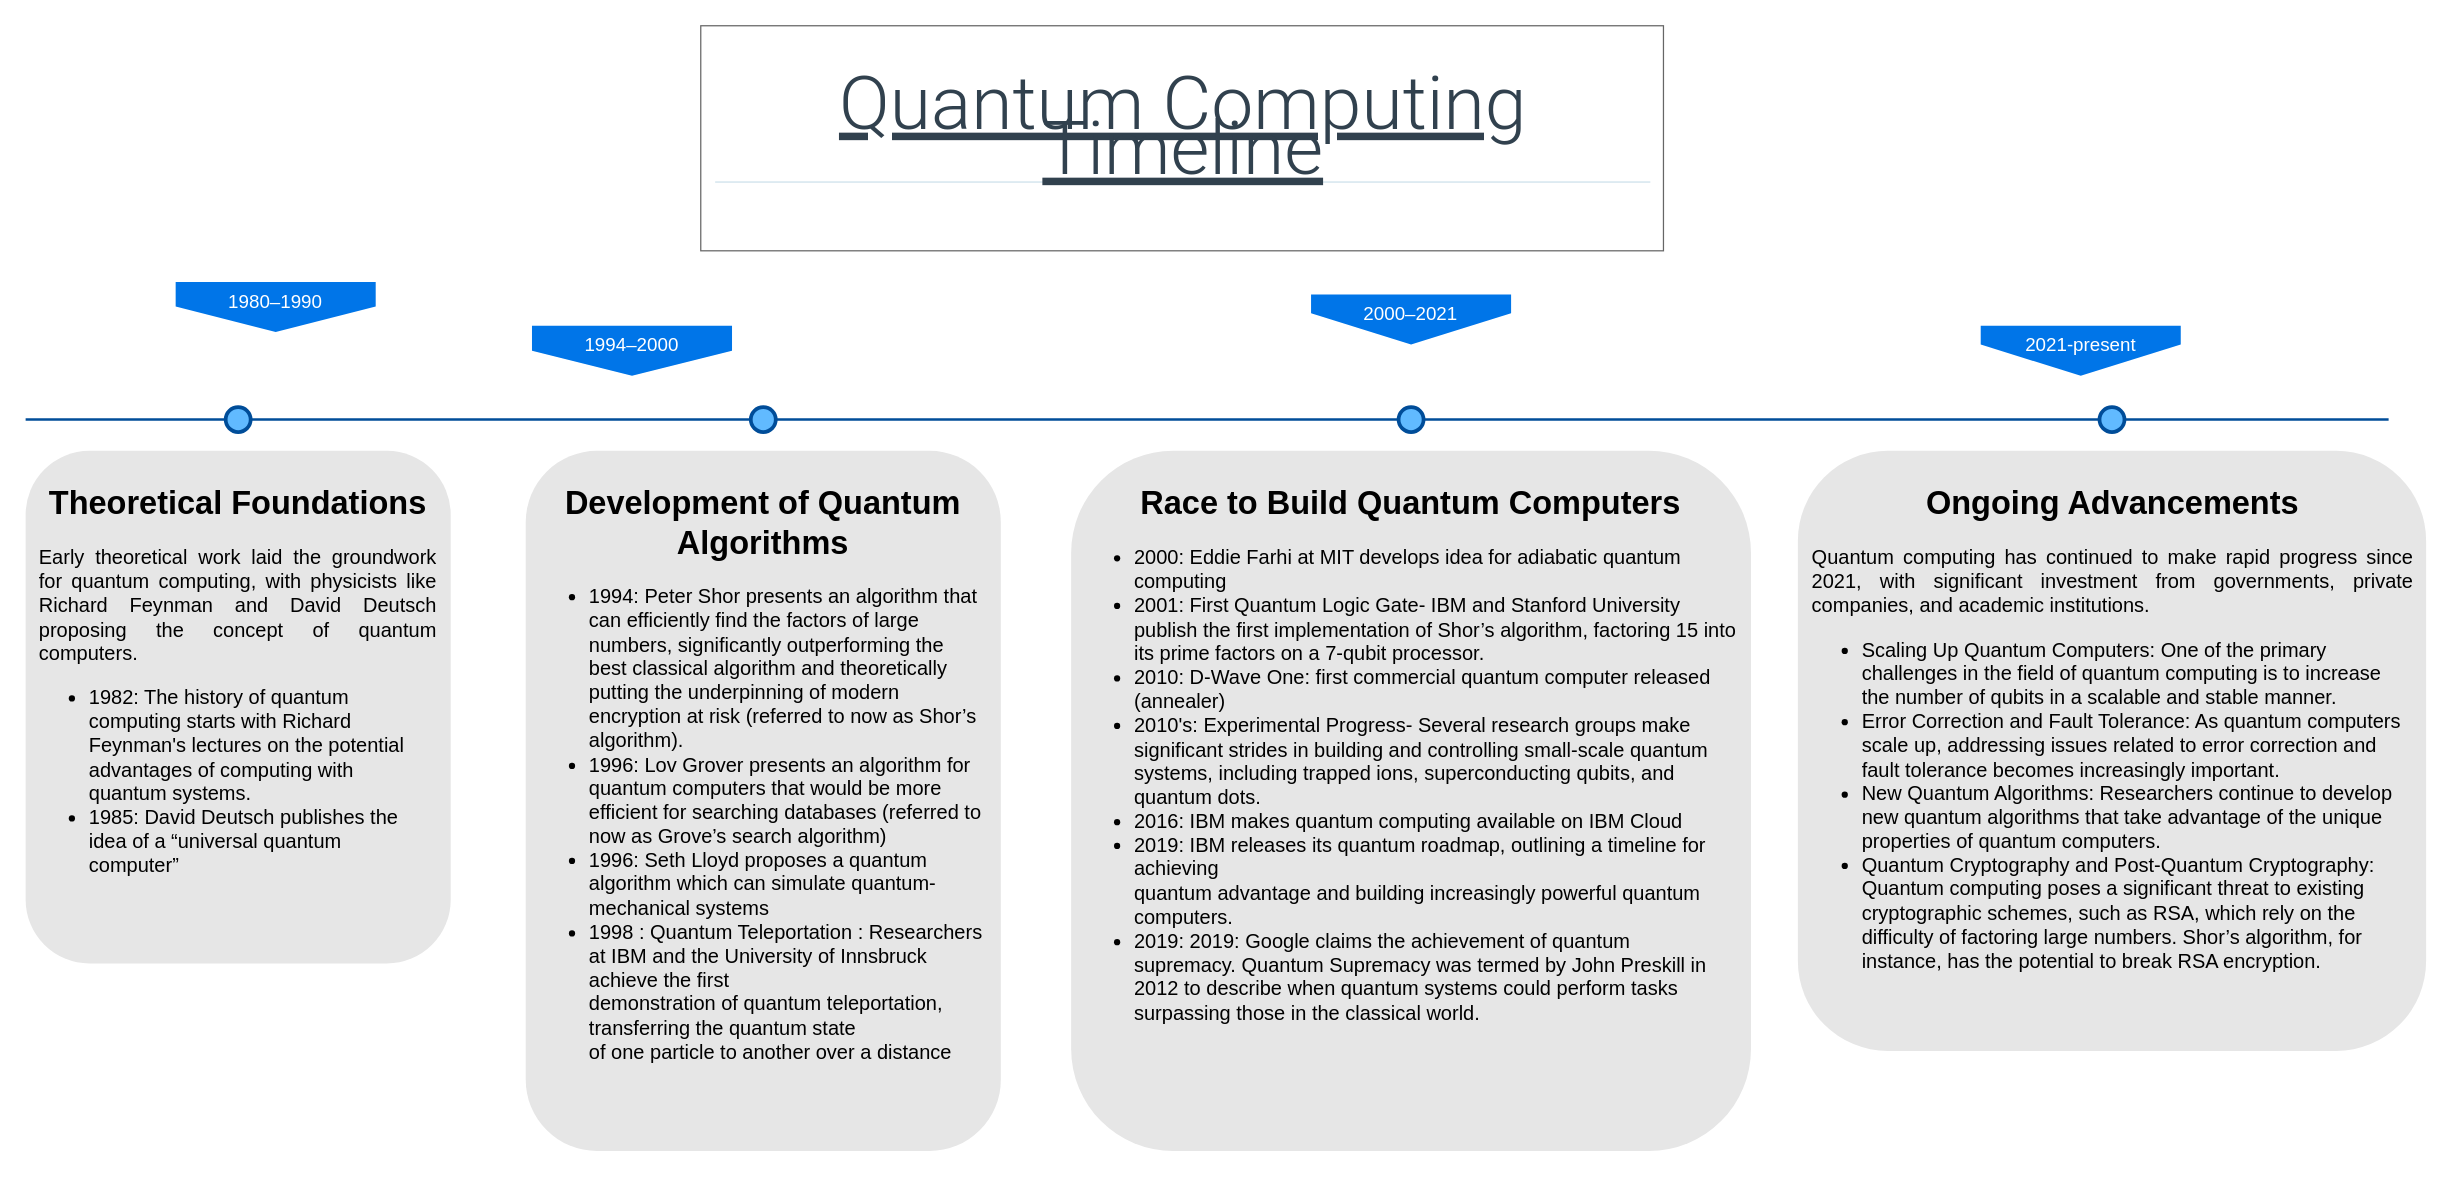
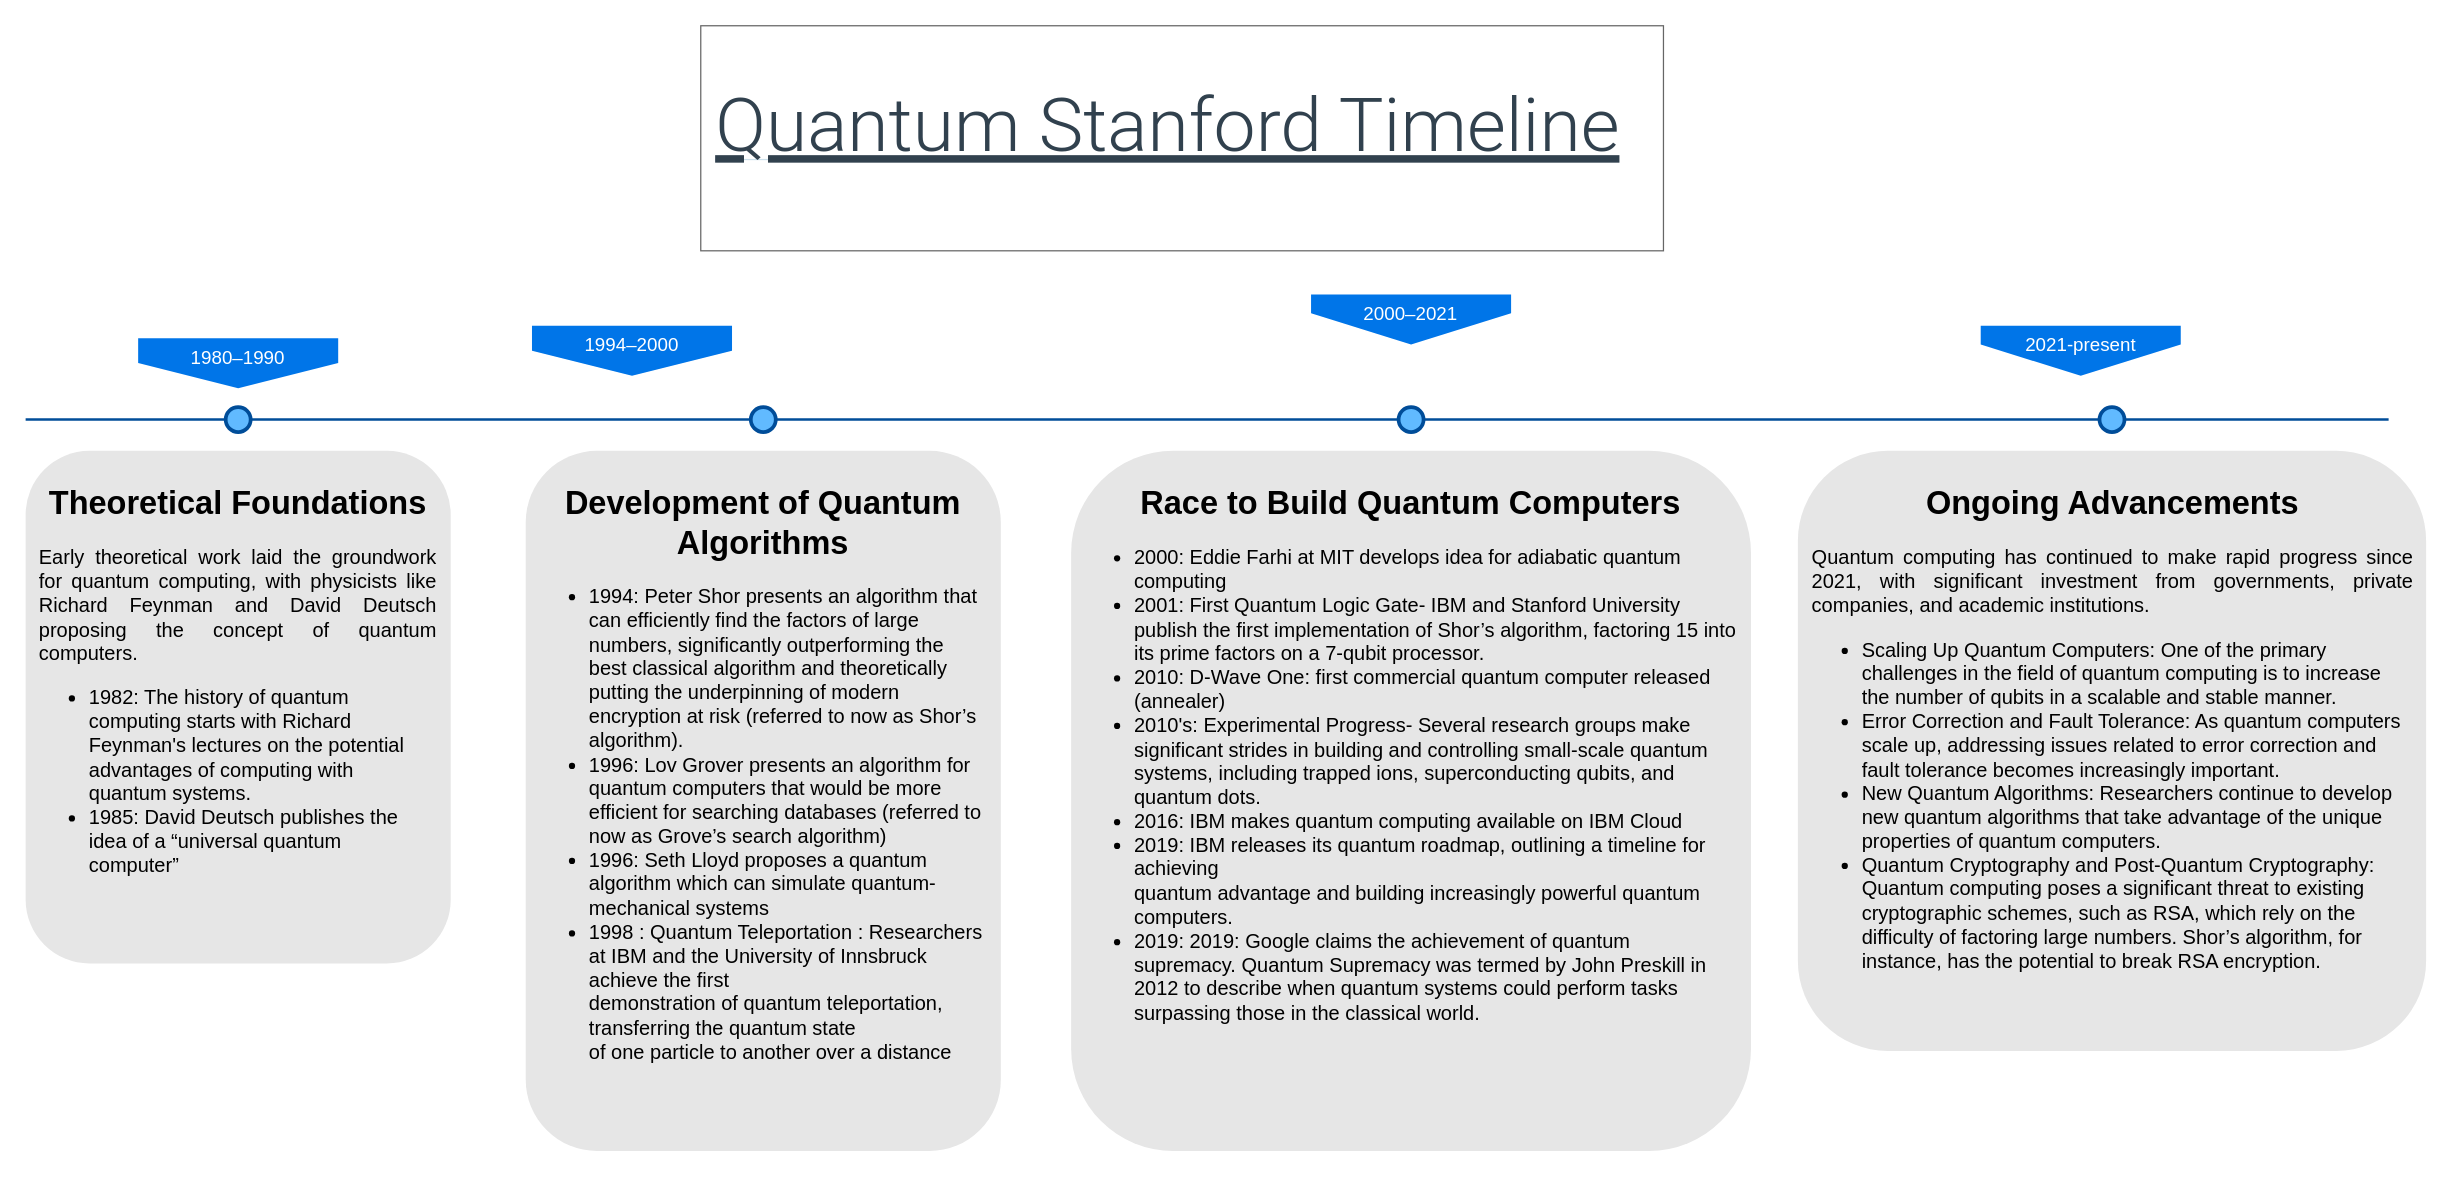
node "Quantum Computing Timeline": label "Quantum Computing Timeline" -> "Quantum Stanford Timeline"
node "1980–1990": moved (276, 307) -> (238, 363)
